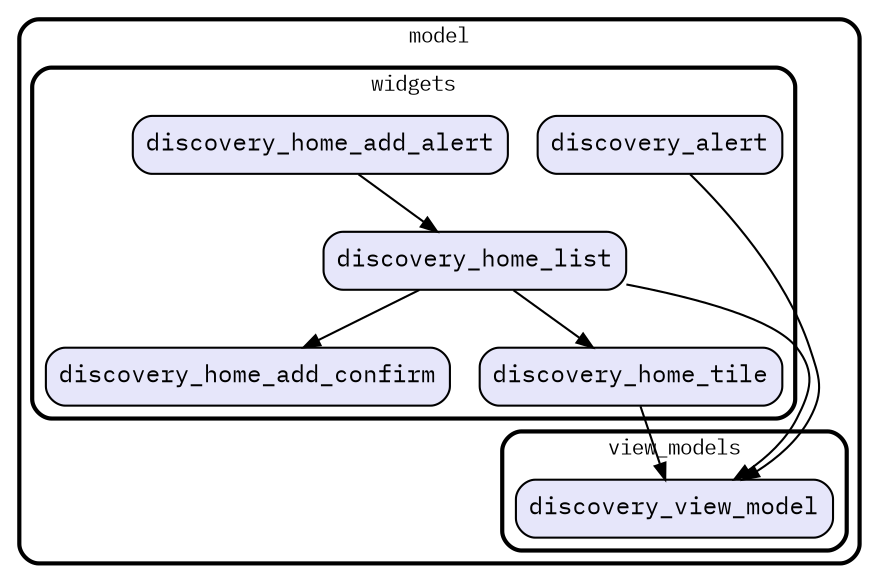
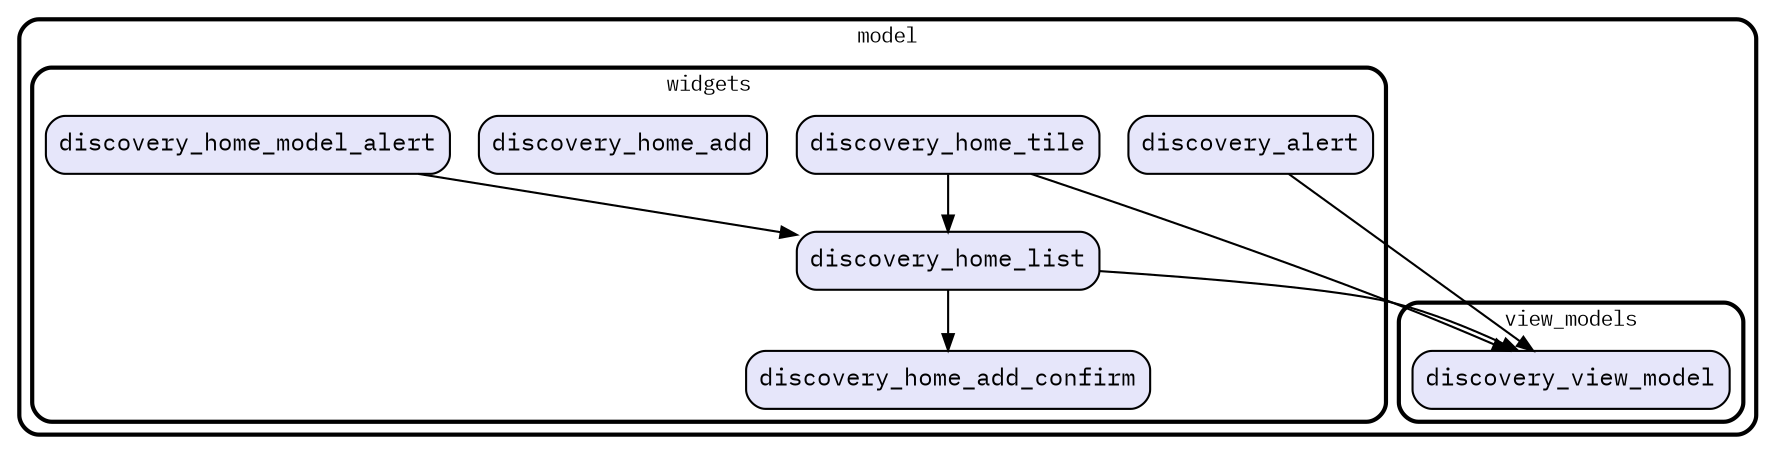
node "discovery_home_add_alert": label "discovery_home_add_alert" -> "discovery_home_model_alert"
node "discovery_home_add": added
edge "discovery_home_list" -> "discovery_home_tile": reversed
